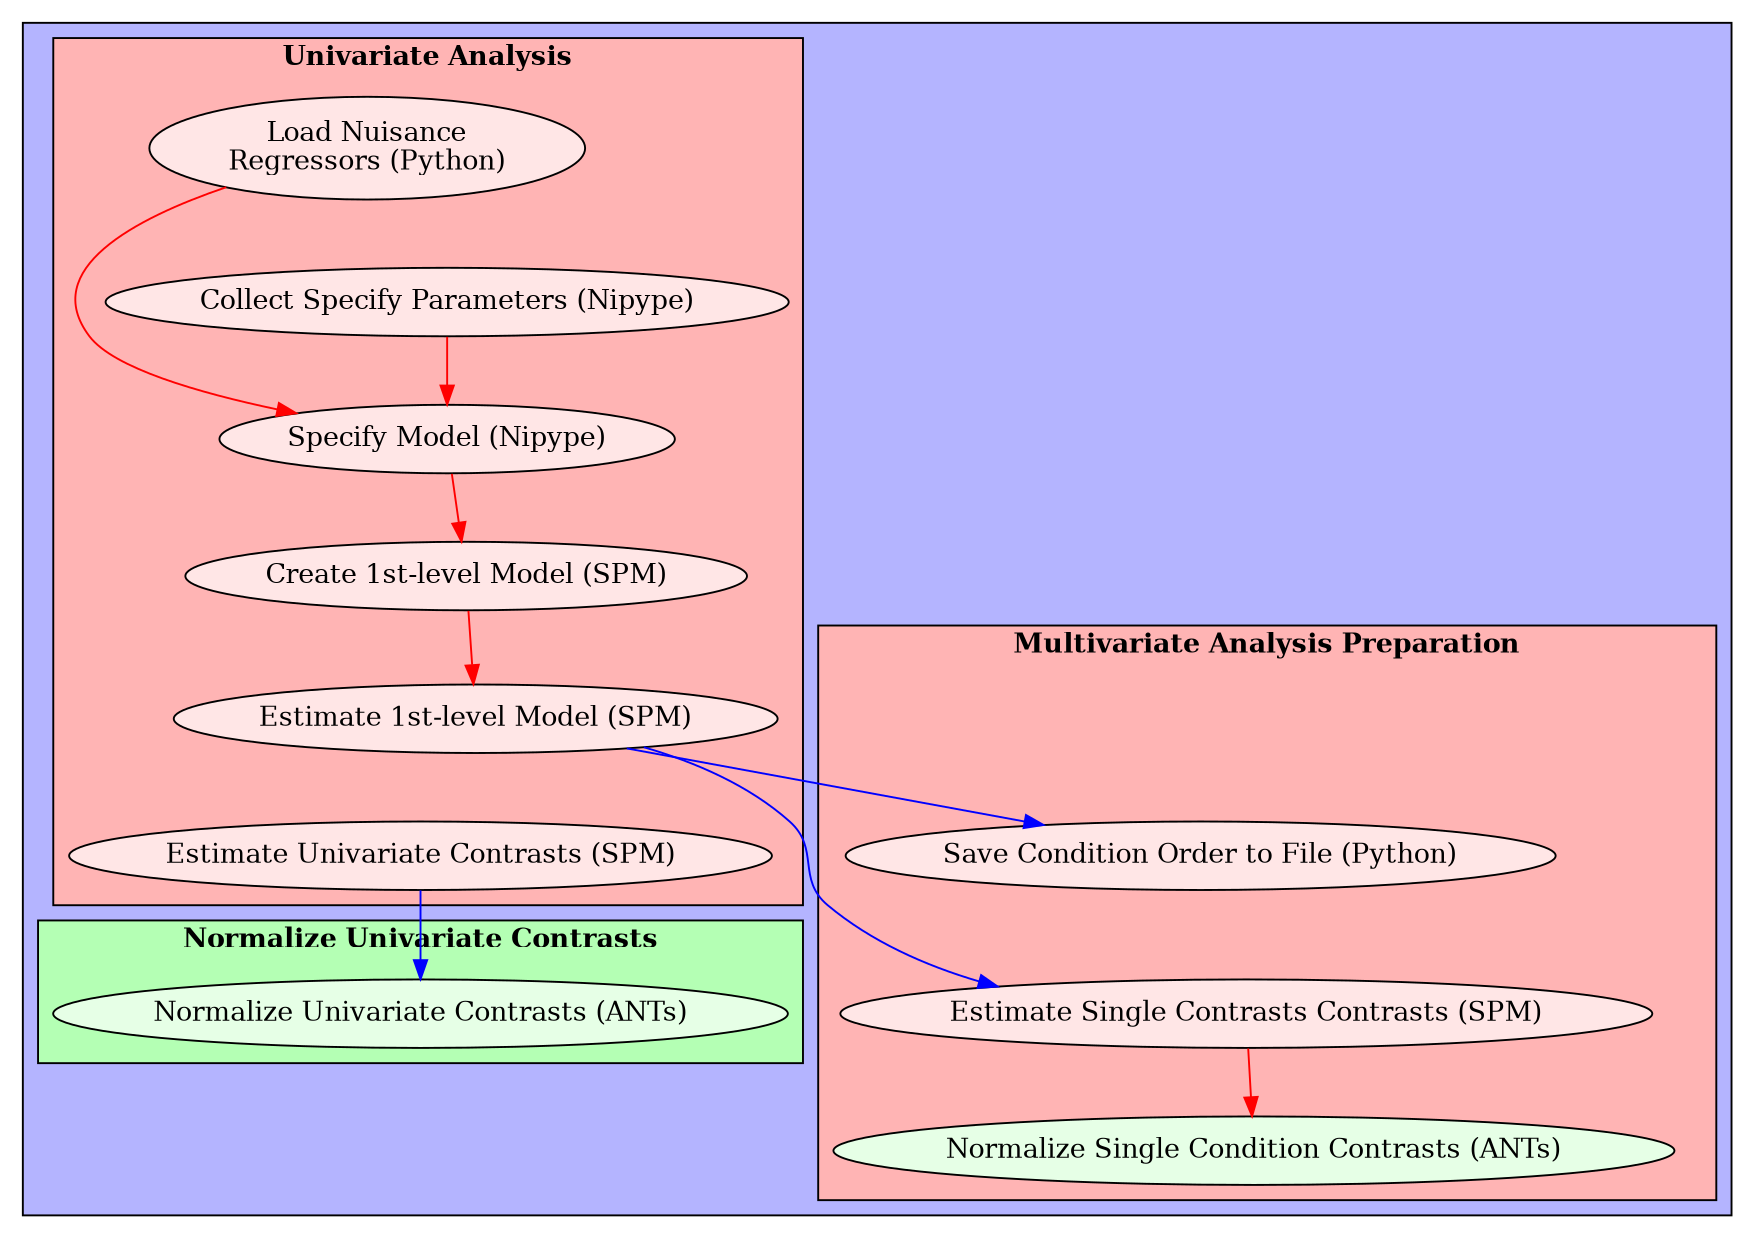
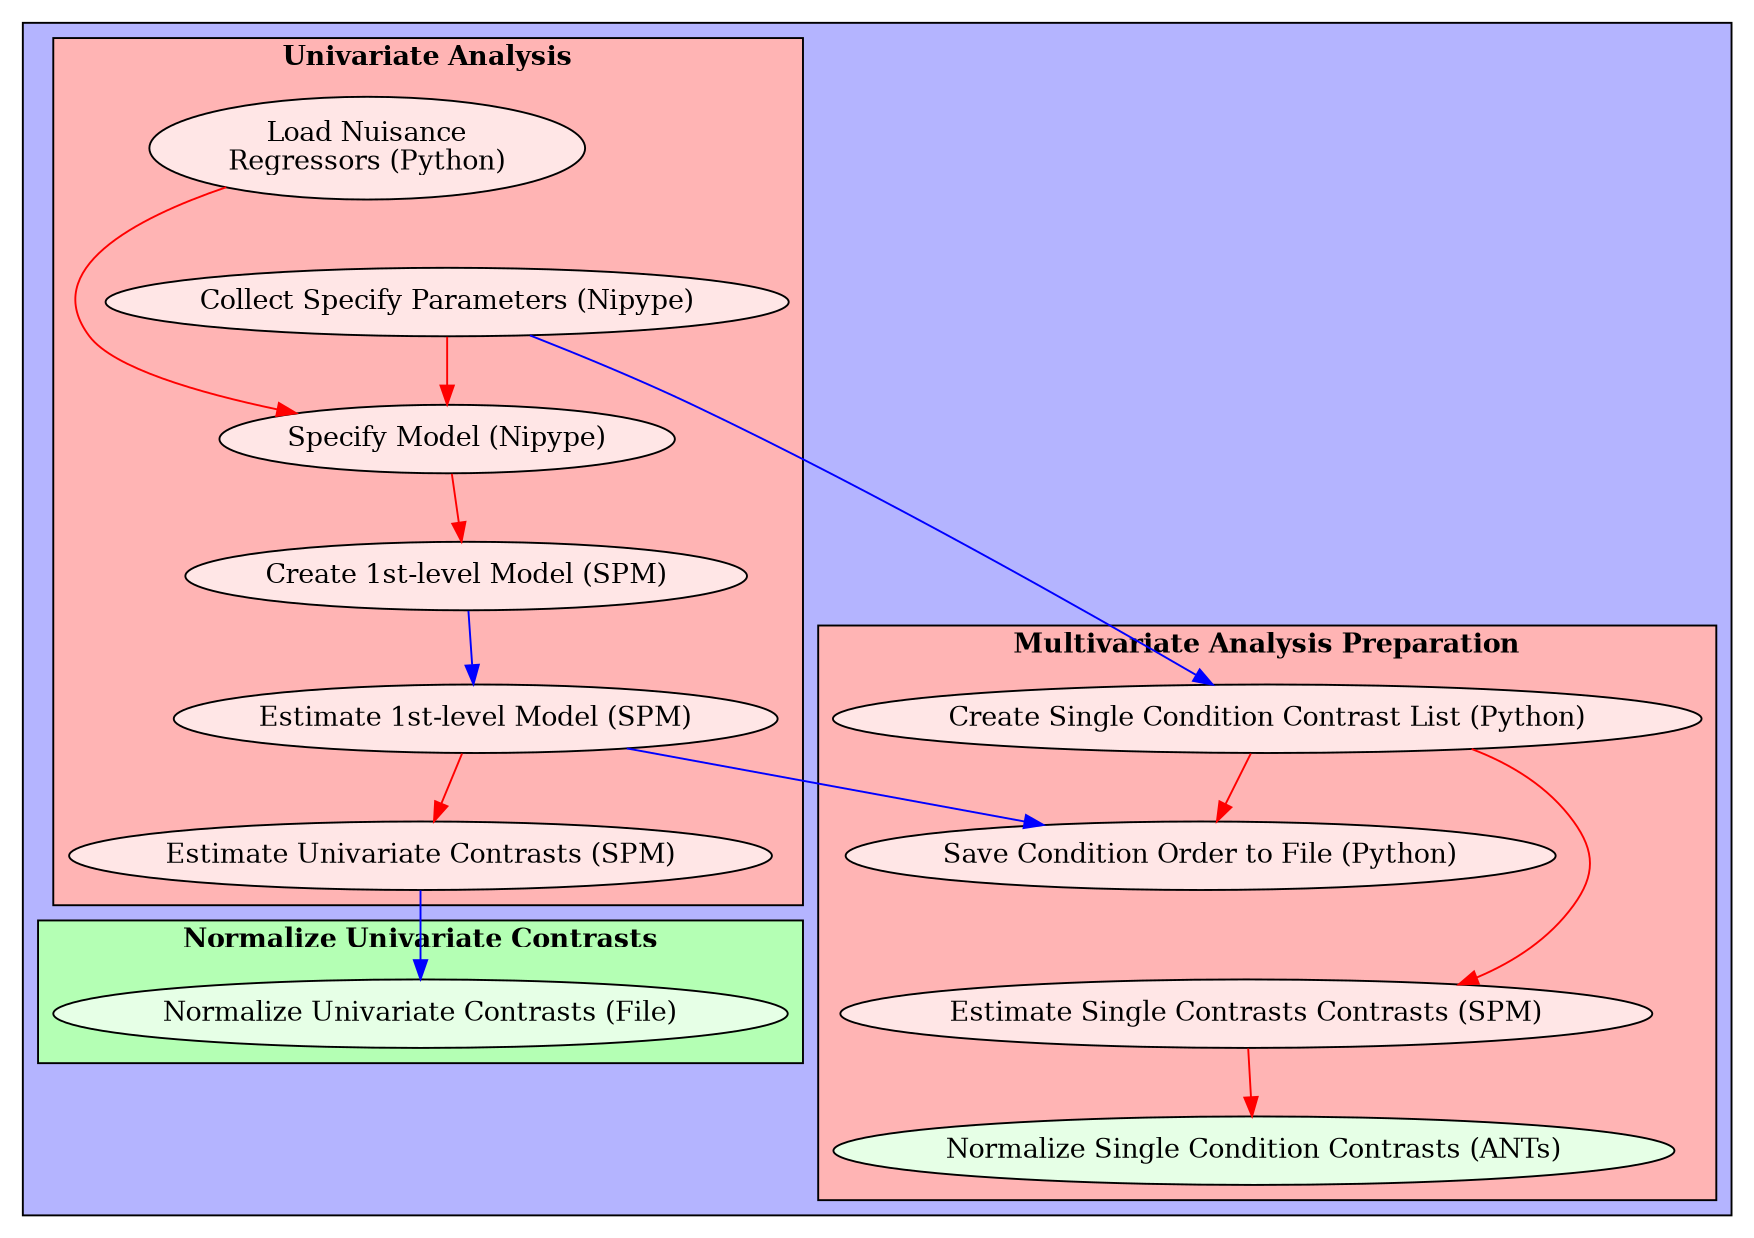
edge "Create 1st-level Model (SPM)" -> "Estimate 1st-level Model (SPM)": color #ff0000 -> #0000ff
node "Create Single Condition Contrast List (Python)": added
edge "Estimate 1st-level Model (SPM)" -> "Estimate Univariate Contrasts (SPM)": added
edge "Estimate 1st-level Model (SPM)" -> "Estimate Single Contrasts Contrasts (SPM)": color #0000ff -> #00000000
node "Normalize Univariate Contrasts (ANTs)": label "Normalize Univariate Contrasts (ANTs)" -> "Normalize Univariate Contrasts (File)"
